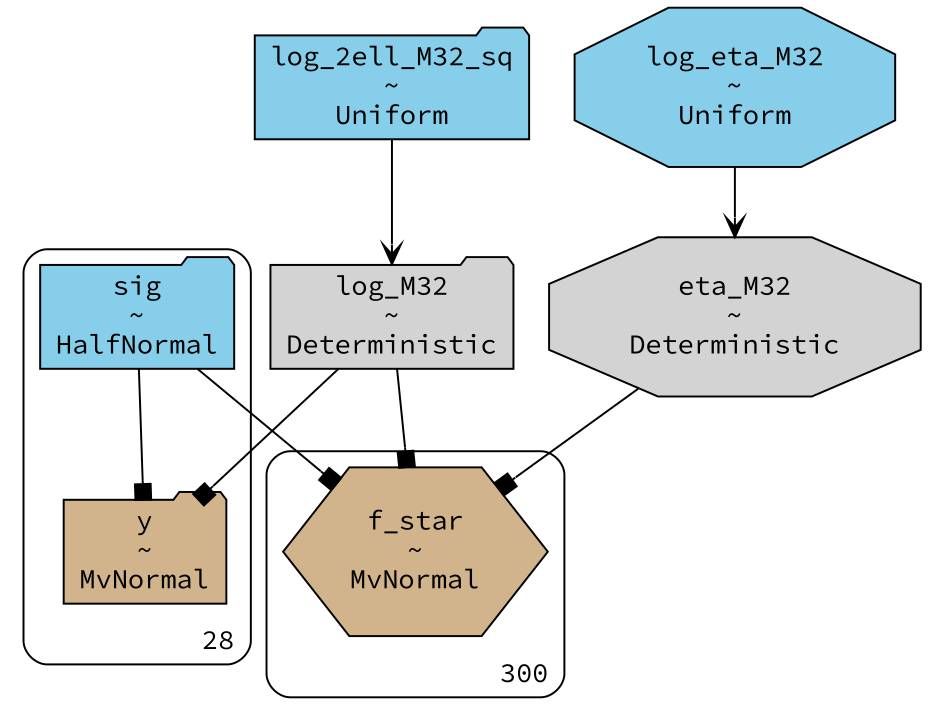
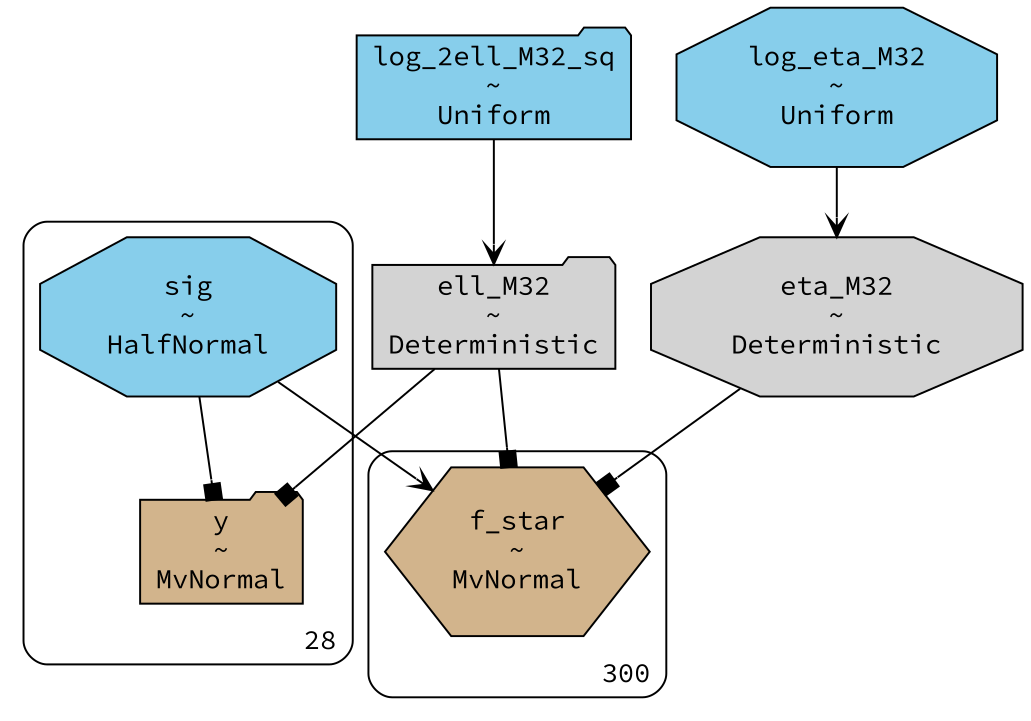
node "sig ~ HalfNormal": shape folder -> octagon
node "log_M32 ~ Deterministic": label "log_M32 ~ Deterministic" -> "ell_M32 ~ Deterministic"
edge "sig ~ HalfNormal" -> "f_star ~ MvNormal": arrowhead box -> vee
